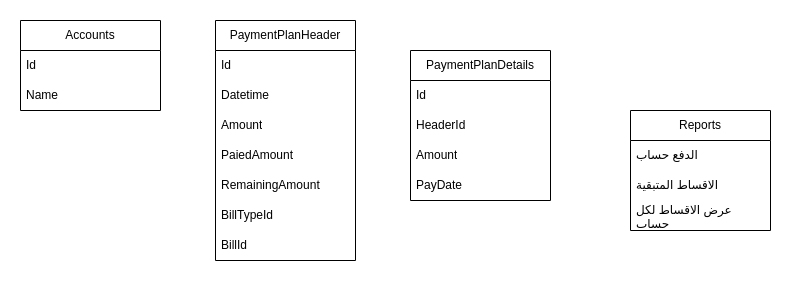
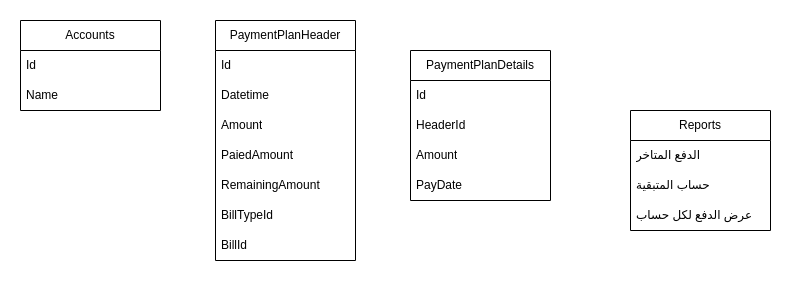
node "الدفع حساب": label "الدفع حساب" -> "الدفع المتاخر"
node "الاقساط المتبقية": label "الاقساط المتبقية" -> "حساب المتبقية"
node "عرض الاقساط لكل حساب": label "عرض الاقساط لكل حساب" -> "عرض الدفع لكل حساب"
